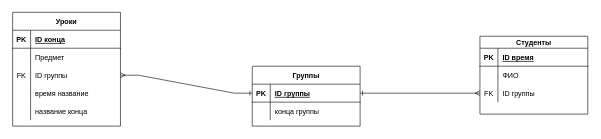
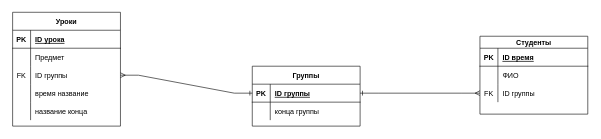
node "ID конца": label "ID конца" -> "ID урока"
